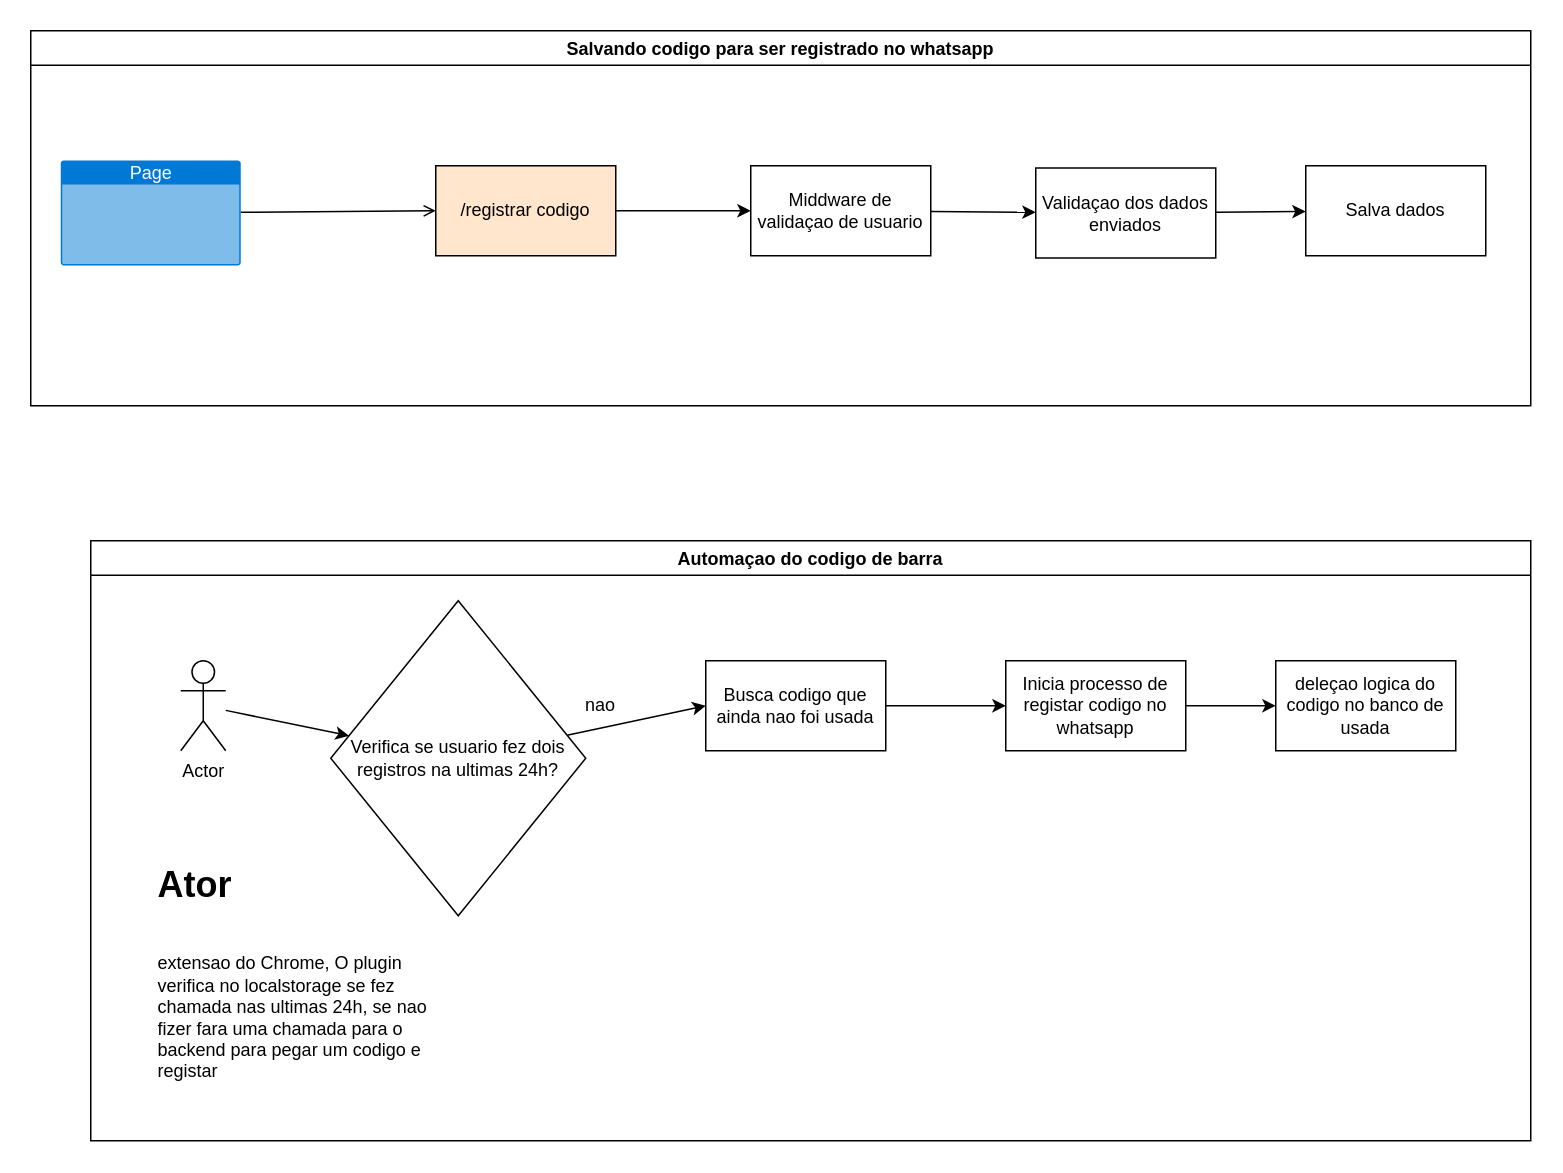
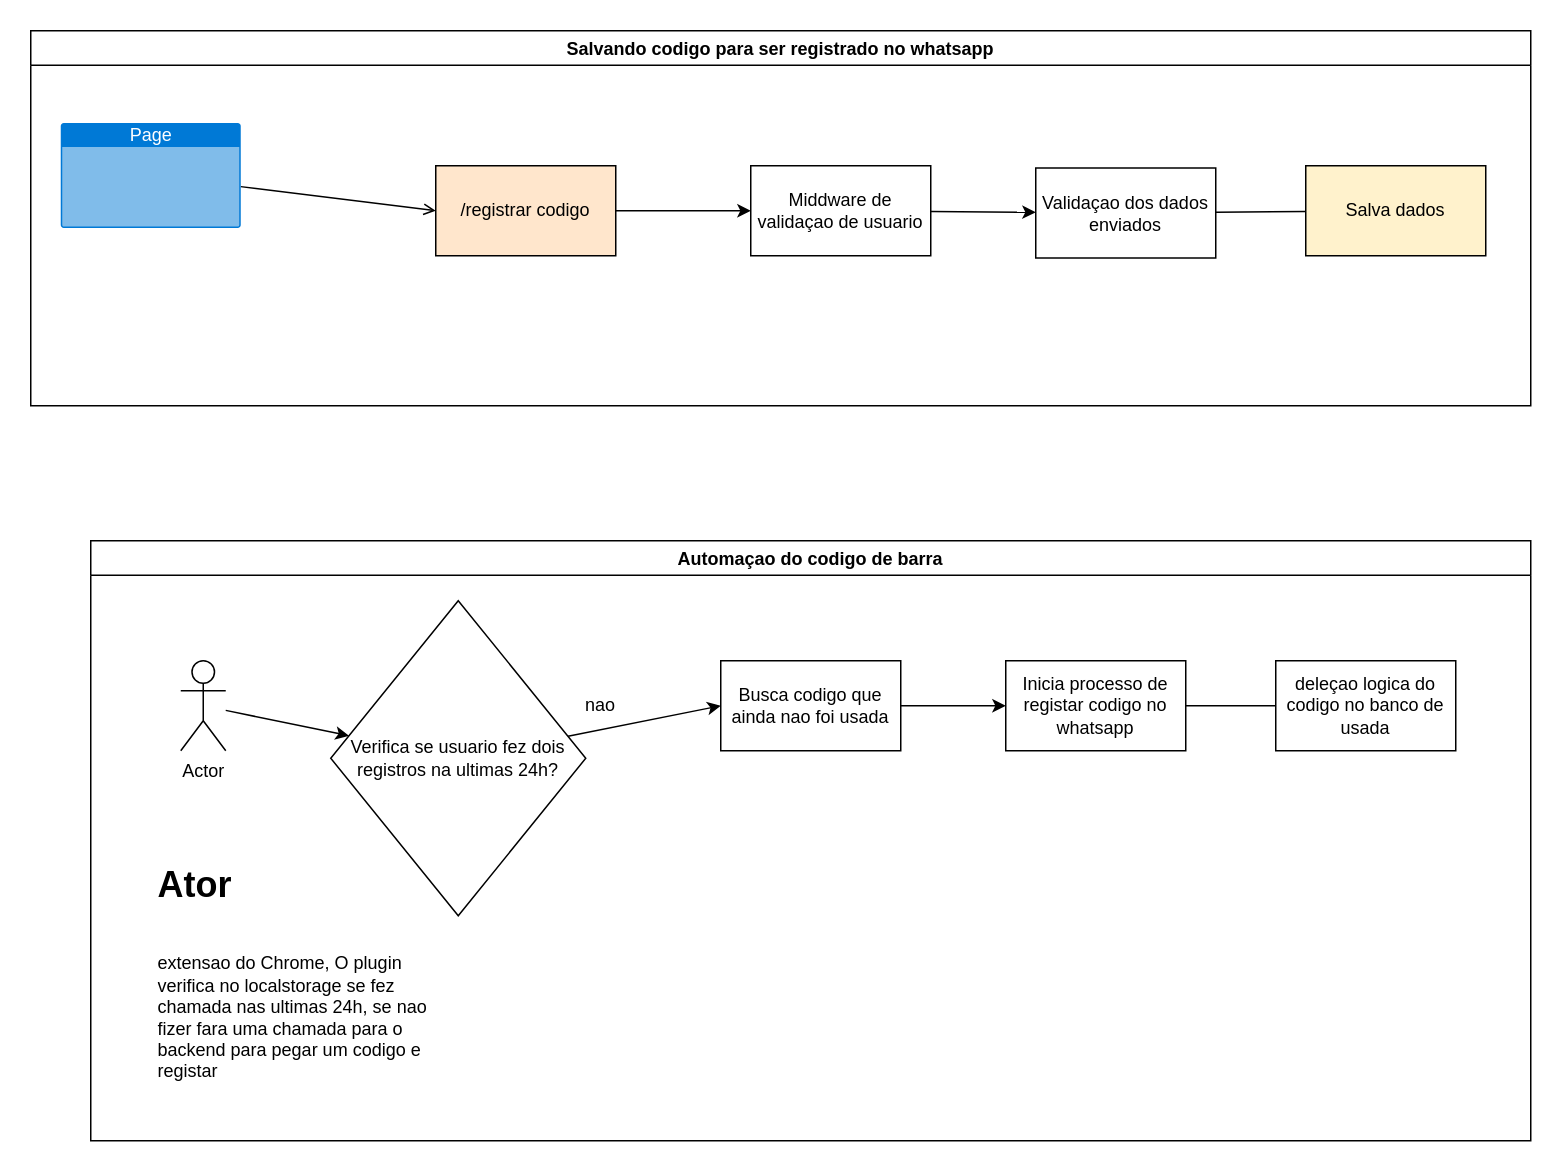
node "Salva dados": fillcolor #ffffff -> #fff2cc
edge "Validaçao dos dados enviados" -> "Salva dados": arrowhead classic -> none
node "Page": moved (151, 213) -> (151, 176)
node "Busca codigo que ainda nao foi usada": moved (796, 706) -> (811, 706)
edge "Inicia processo de registar codigo no whatsapp" -> "deleçao logica do codigo no banco de usada": arrowhead classic -> none
